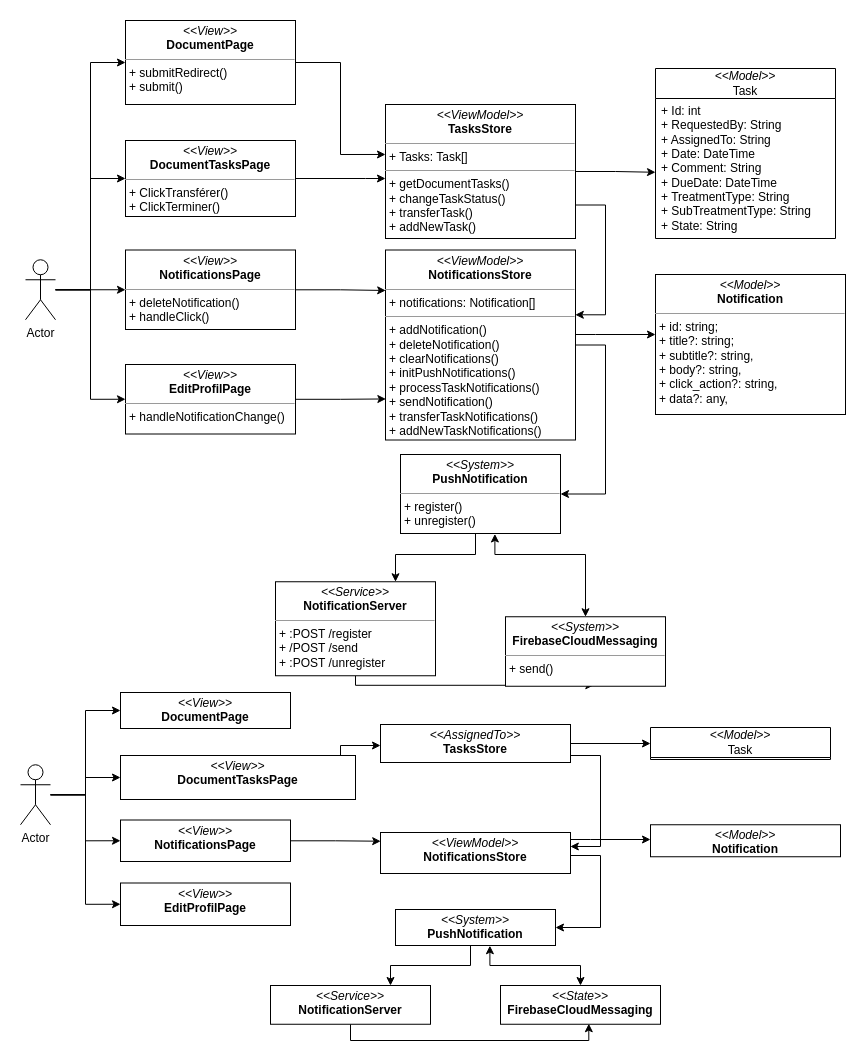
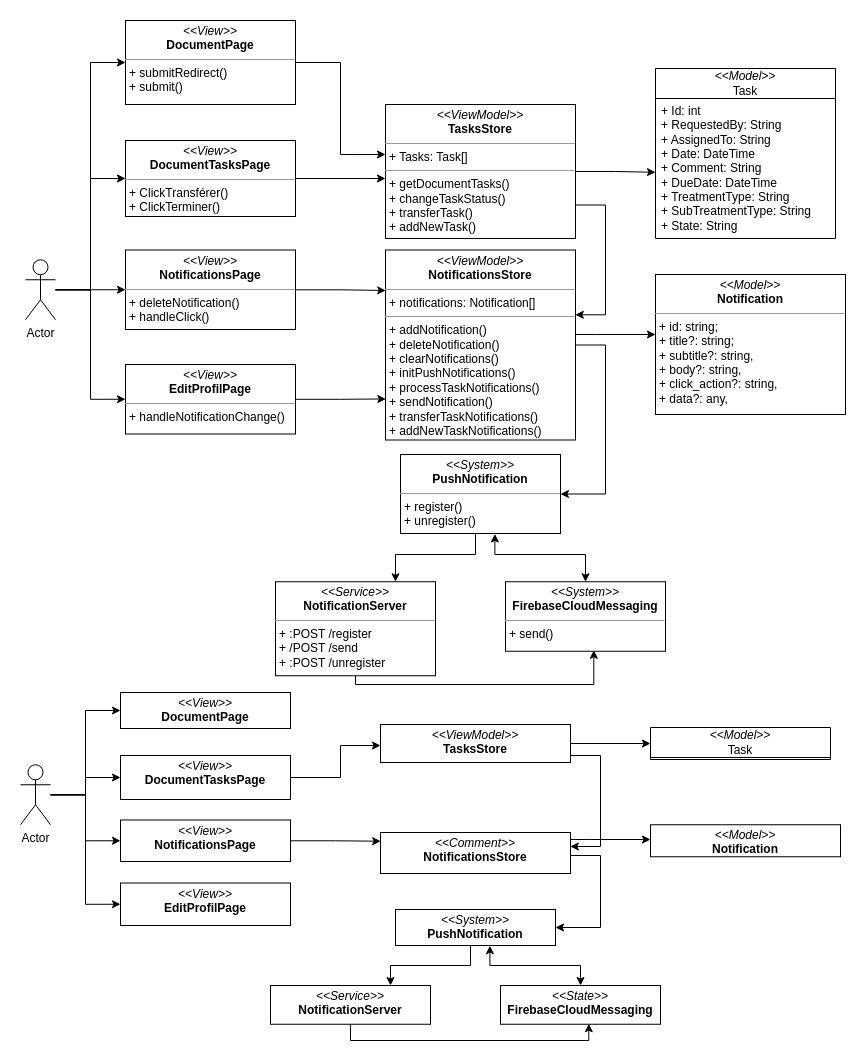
node "<<System>> FirebaseCloudMessaging + send()": moved (586, 652) -> (586, 617)
node "<<AssignedTo>> TasksStore": label "<<AssignedTo>> TasksStore" -> "<<ViewModel>> TasksStore"
node "<<View>> DocumentTasksPage": size 235x44 -> 170x44
node "<<ViewModel>> NotificationsStore": label "<<ViewModel>> NotificationsStore" -> "<<Comment>> NotificationsStore"
